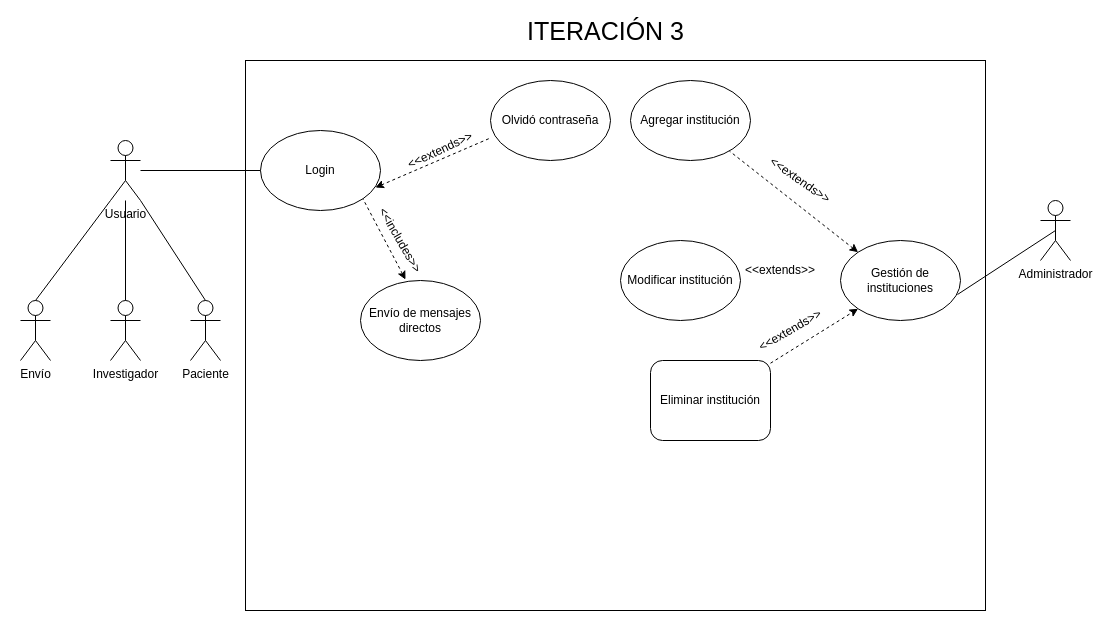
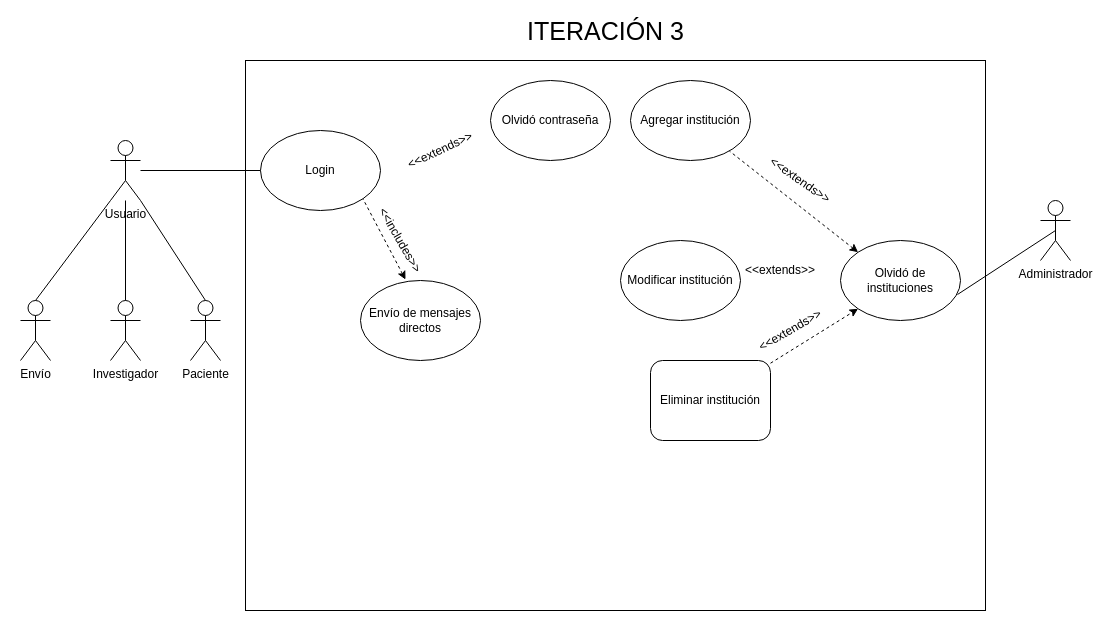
edge "Olvidó contraseña" -> "Login": removed
node "Gestión de instituciones": label "Gestión de instituciones" -> "Olvidó de instituciones"
